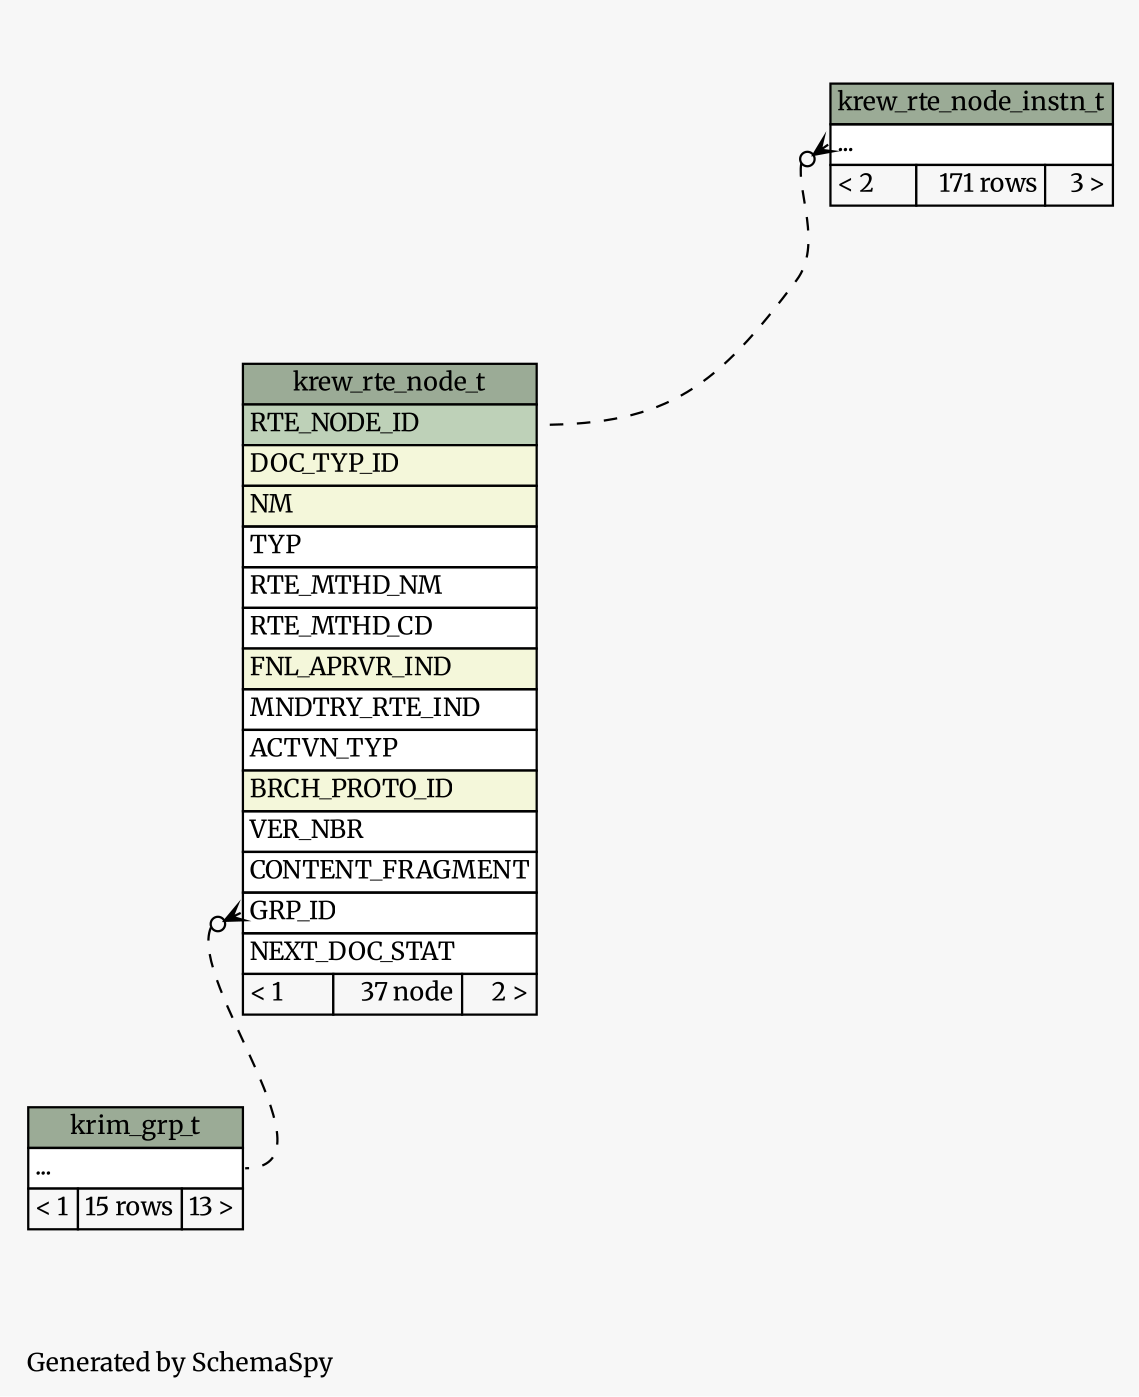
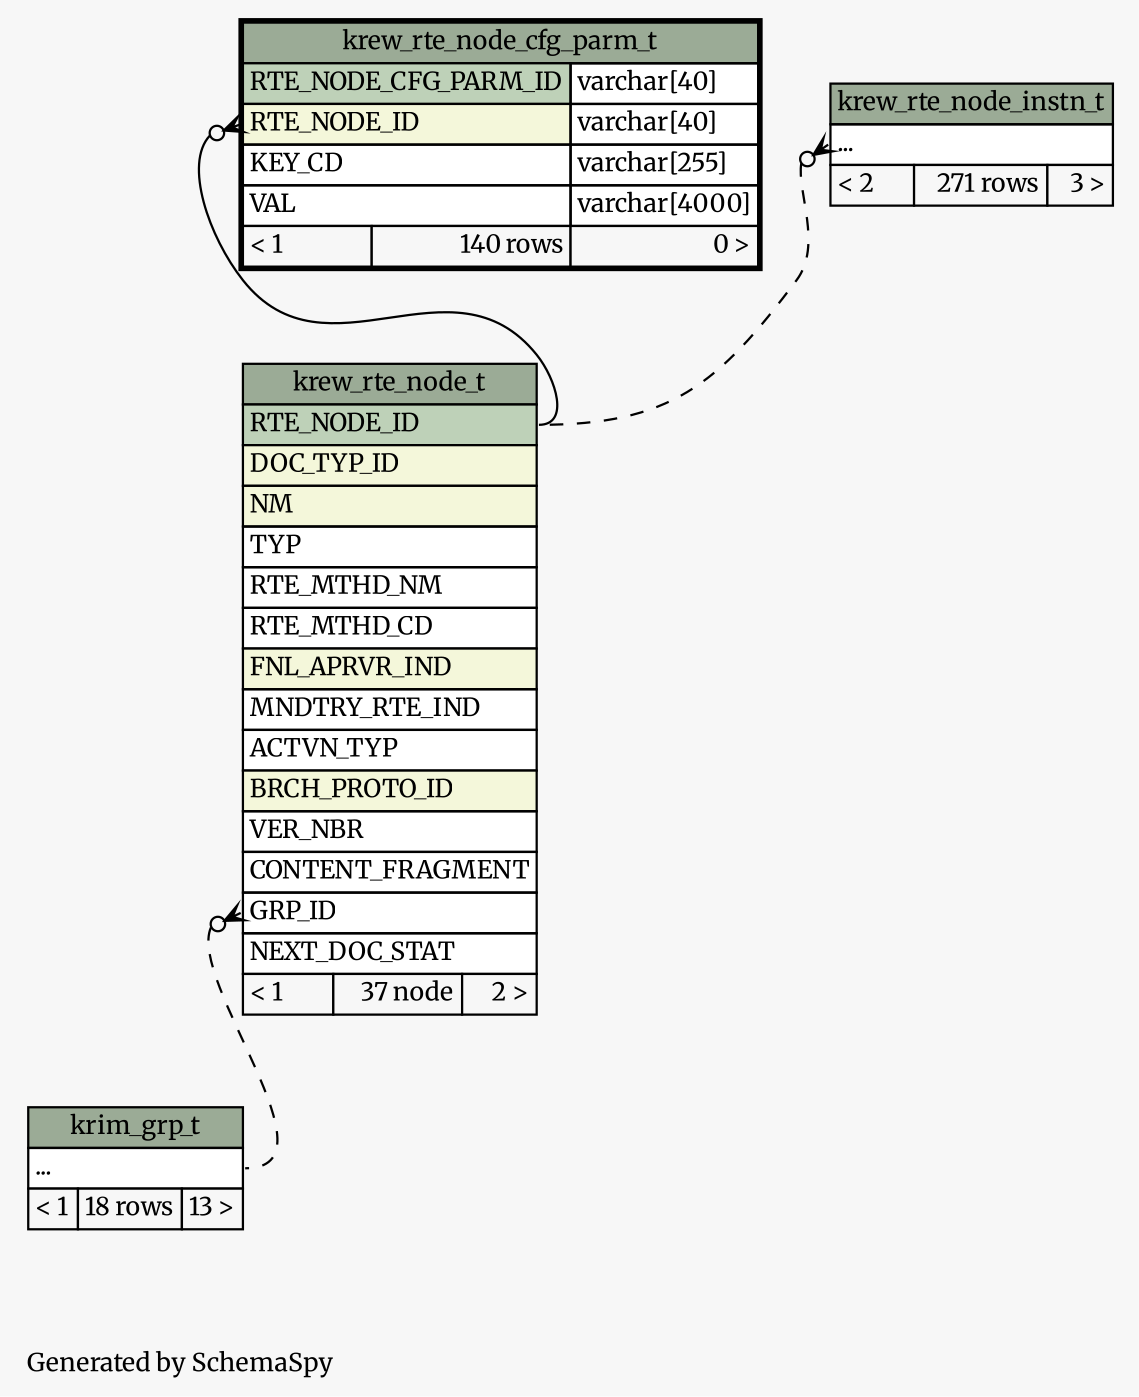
node "krew_rte_node_cfg_parm_t": added
node "krew_rte_node_instn_t": text "171 rows" -> "271 rows"
node "krim_grp_t": text "15 rows" -> "18 rows"
